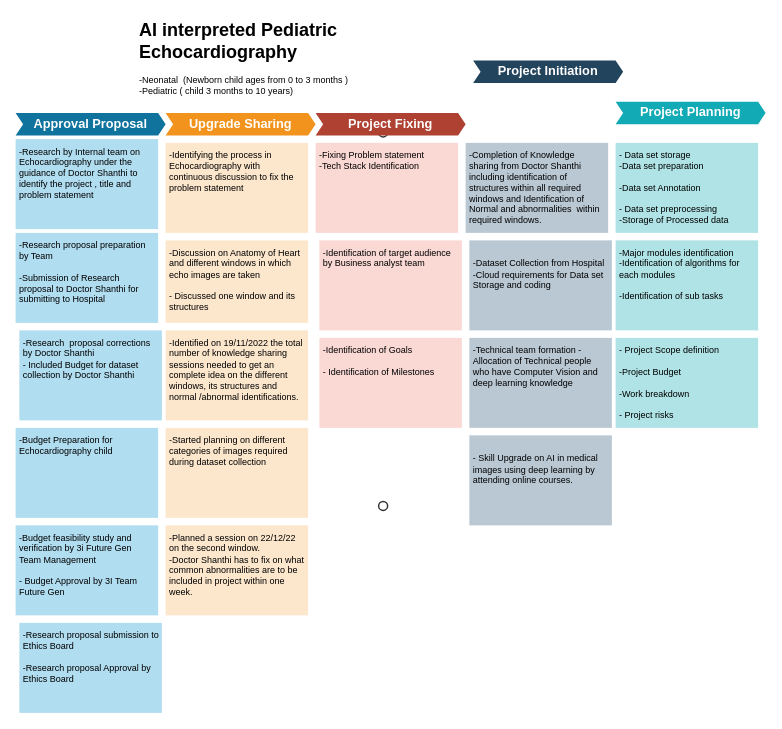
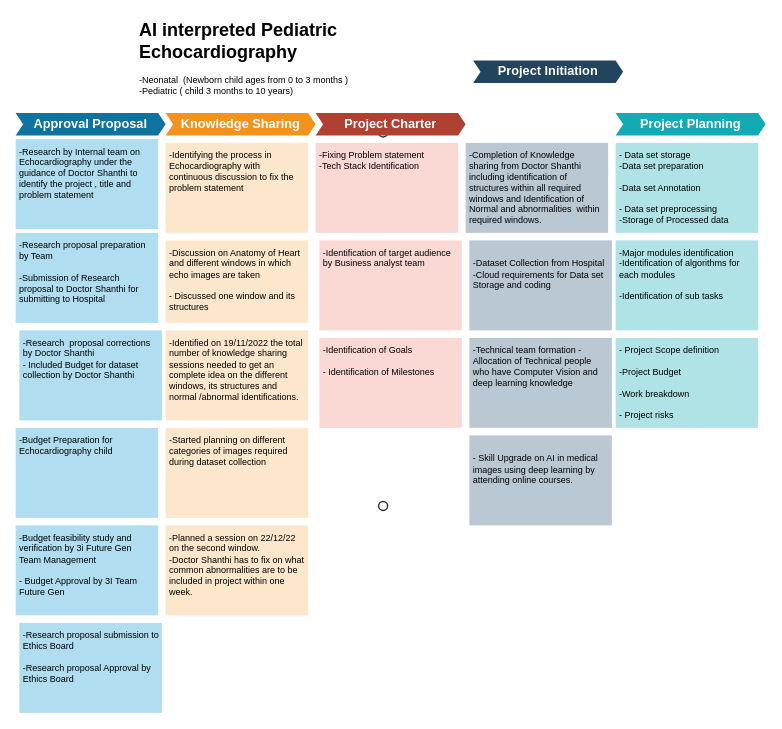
node "Project Planning": moved (690, 113) -> (690, 124)
node "Upgrade Sharing": label "Upgrade Sharing" -> "Knowledge Sharing"
node "Project Fixing": label "Project Fixing" -> "Project Charter"
